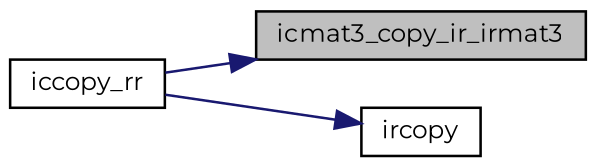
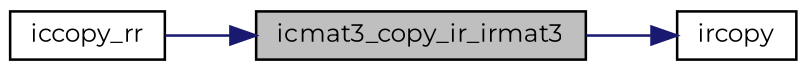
edge "iccopy_rr" -> "ircopy": now "icmat3_copy_ir_irmat3" -> "ircopy"
